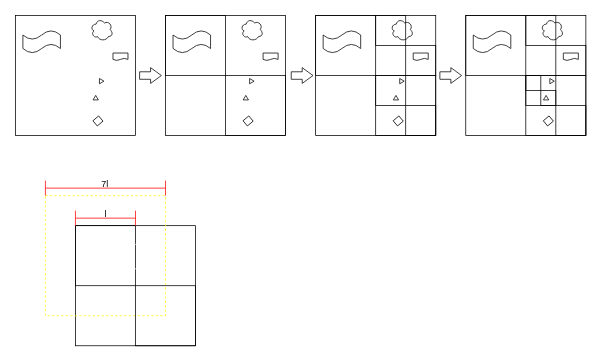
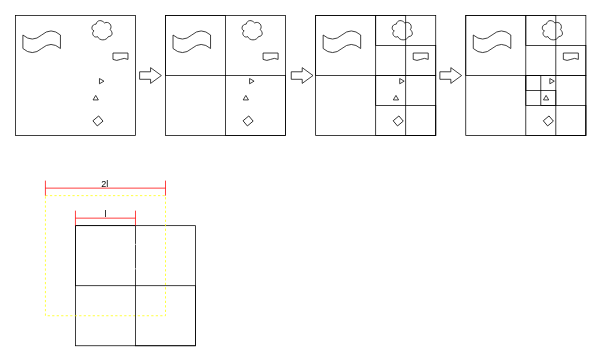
node "7l": label "7l" -> "2l"
